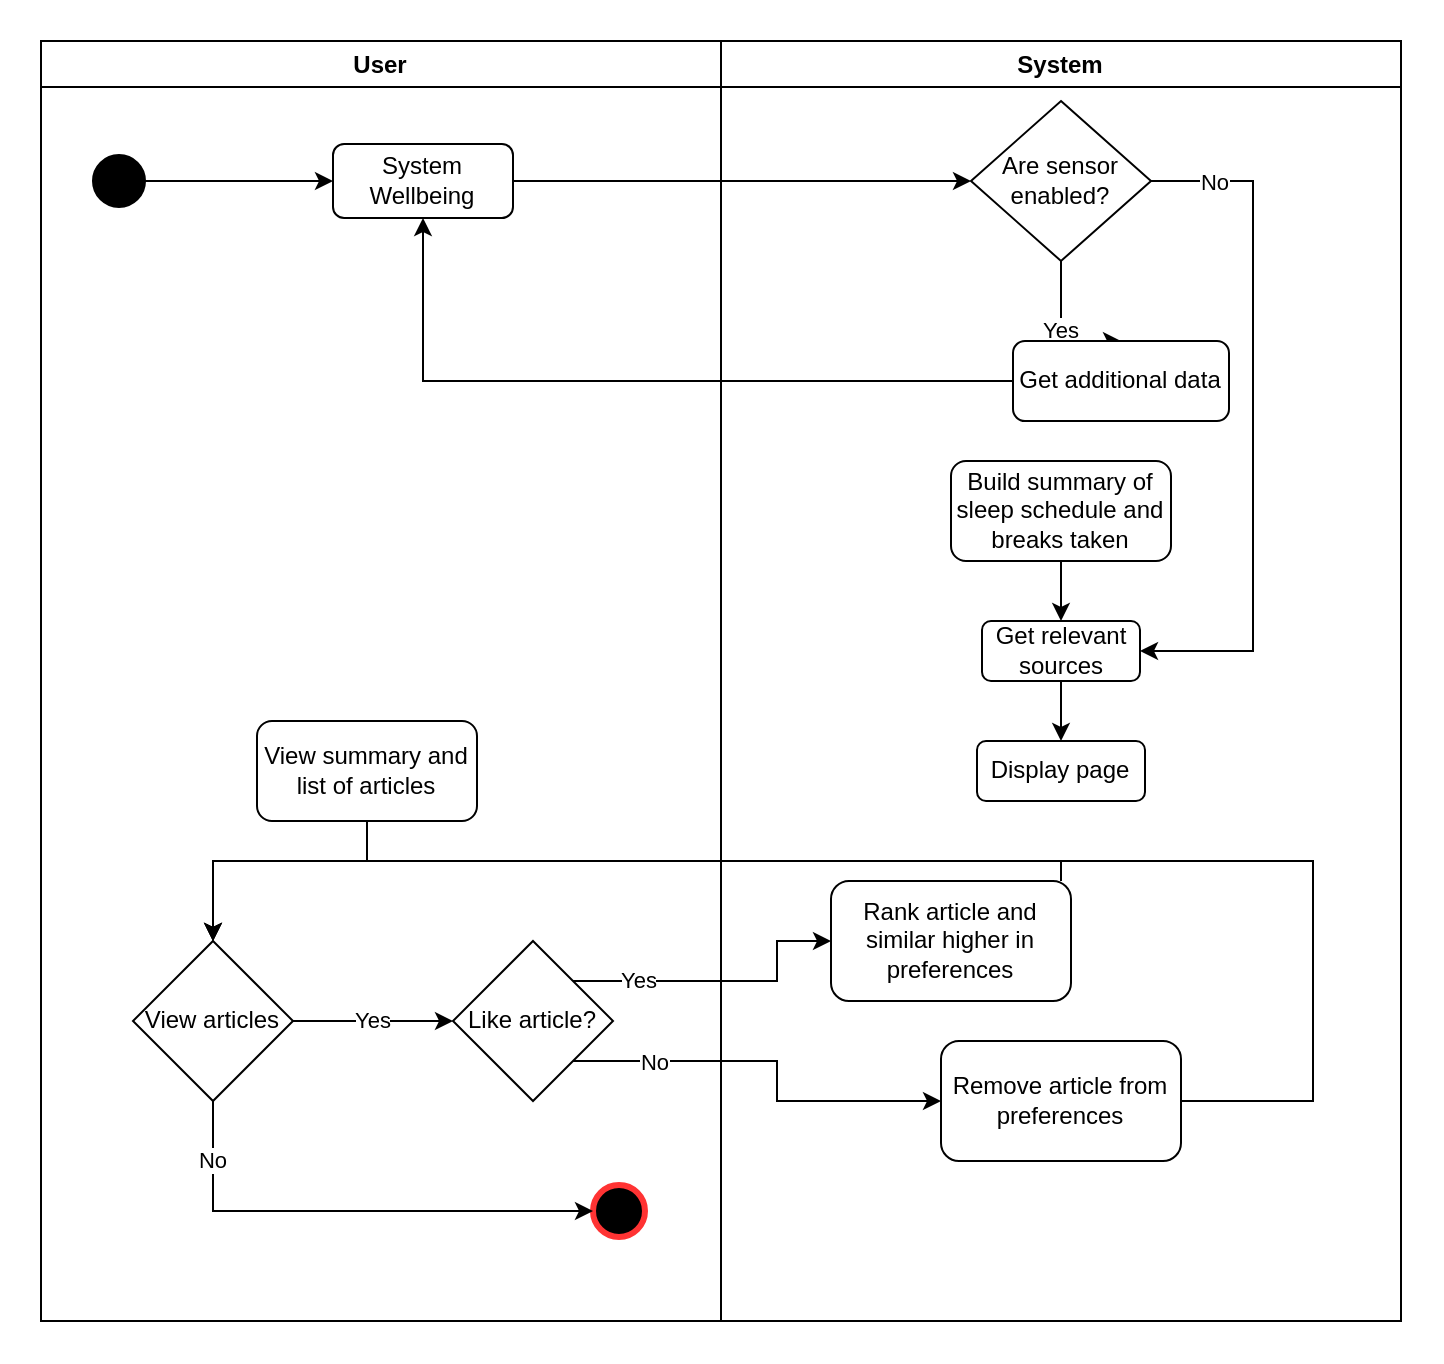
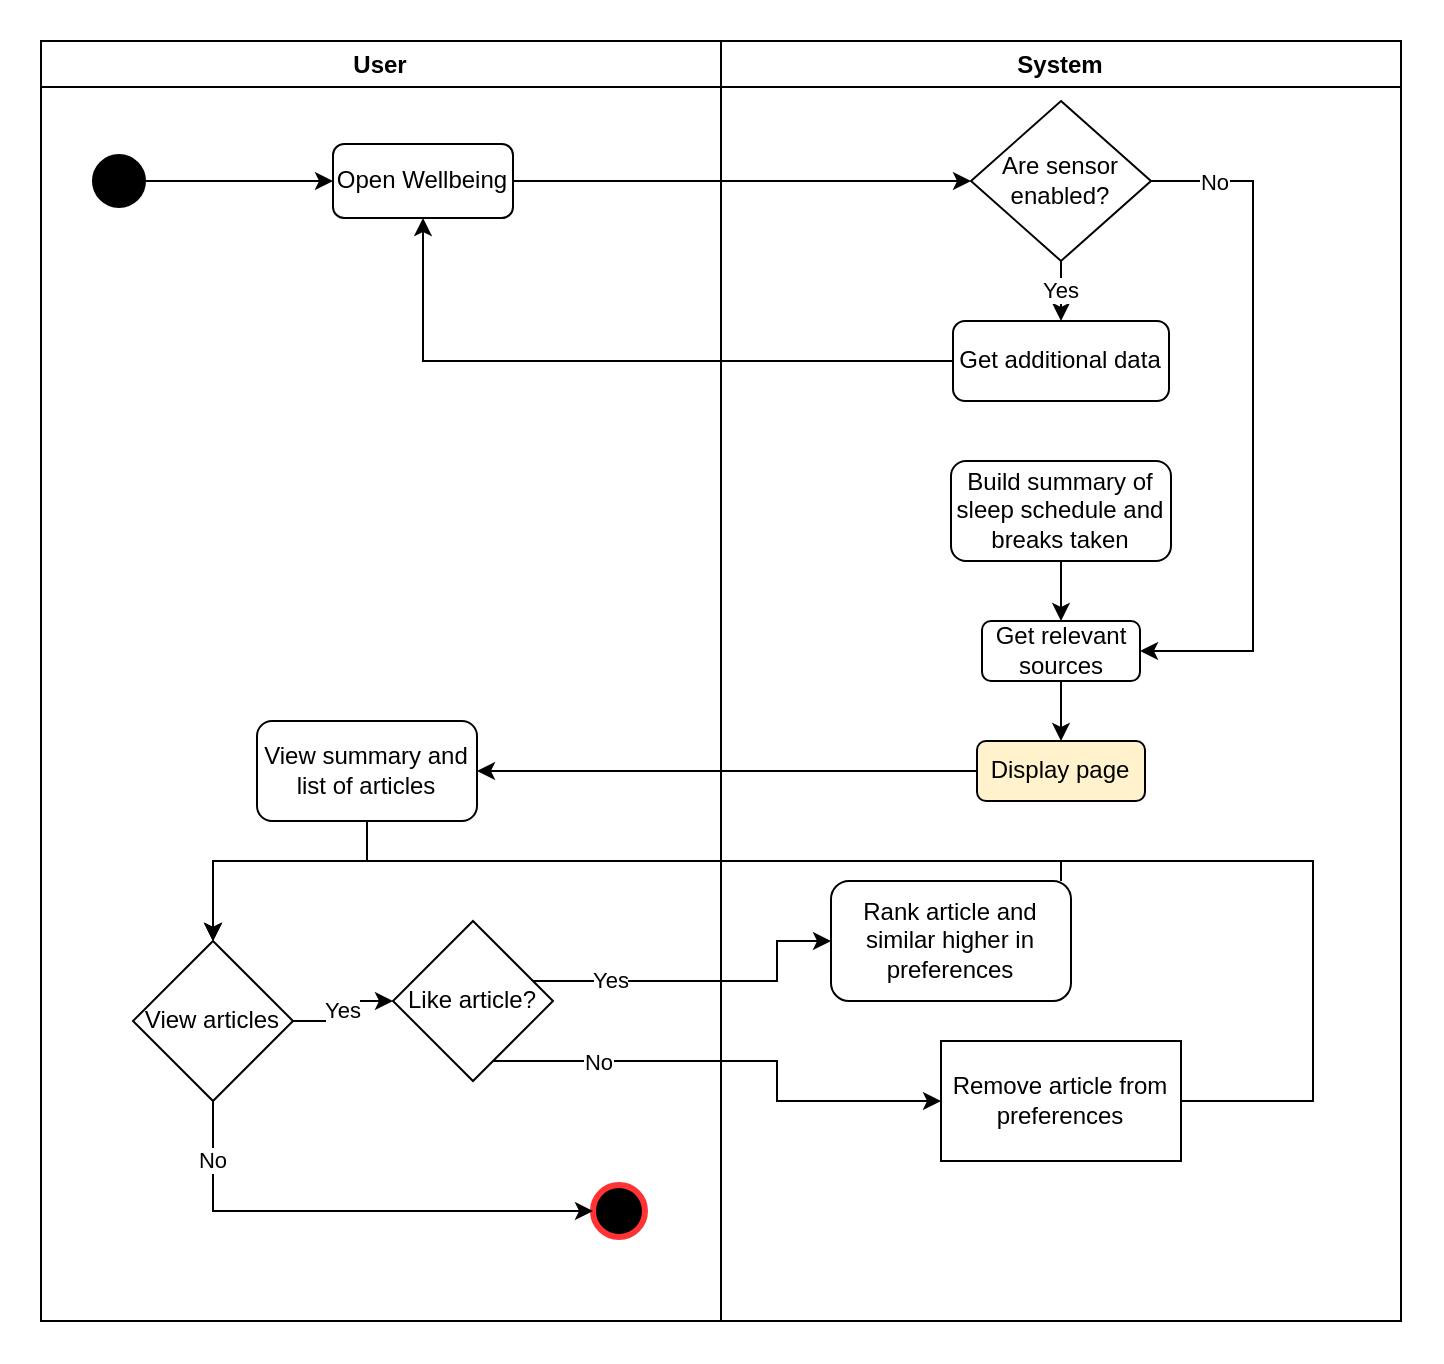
node "System Wellbeing": label "System Wellbeing" -> "Open Wellbeing"
node "Get additional data": moved (1121, 381) -> (1061, 361)
edge "Display page" -> "View summary and list of articles": added
node "Display page": fillcolor #ffffff -> #fff2cc
node "Like article?": moved (533, 1021) -> (473, 1001)
node "Remove article from preferences": shape rounded rectangle -> rectangle
